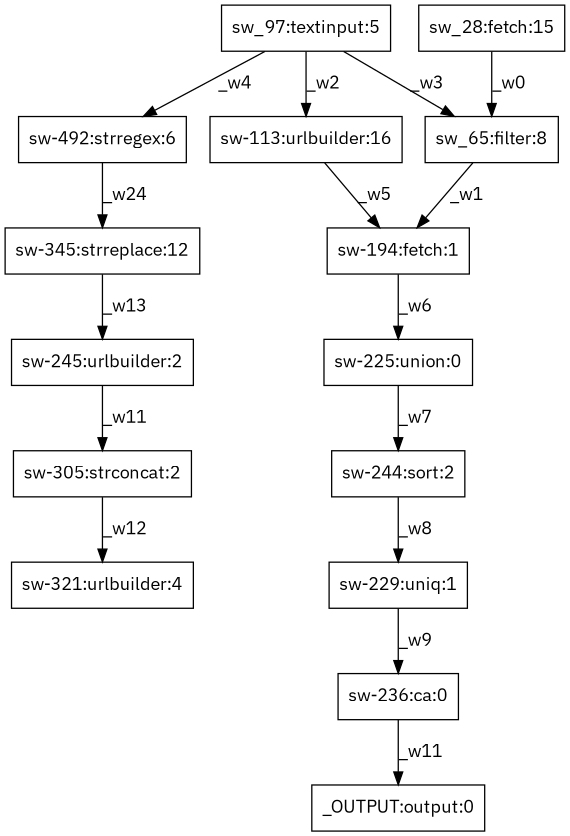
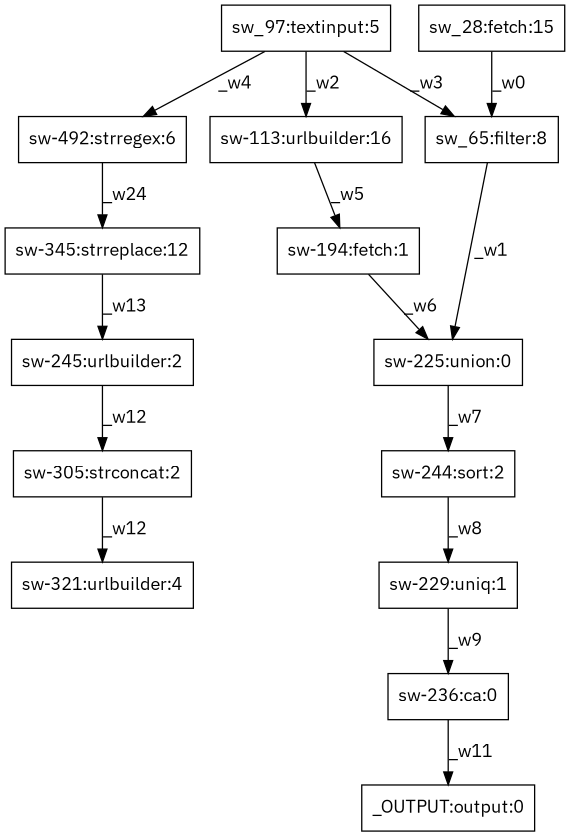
edge "sw_65:filter:8" -> "sw-194:fetch:1": now "sw_65:filter:8" -> "sw-225:union:0"
edge "sw-245:urlbuilder:2" -> "sw-305:strconcat:2": label "_w11" -> "_w12"
